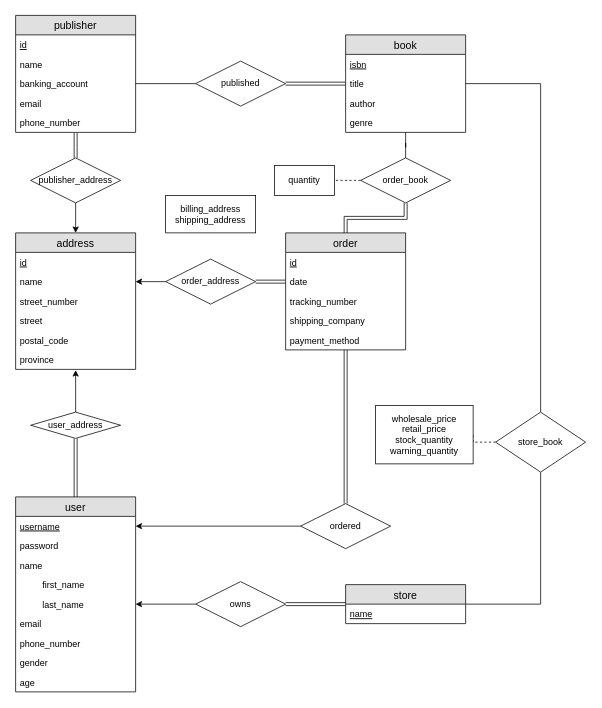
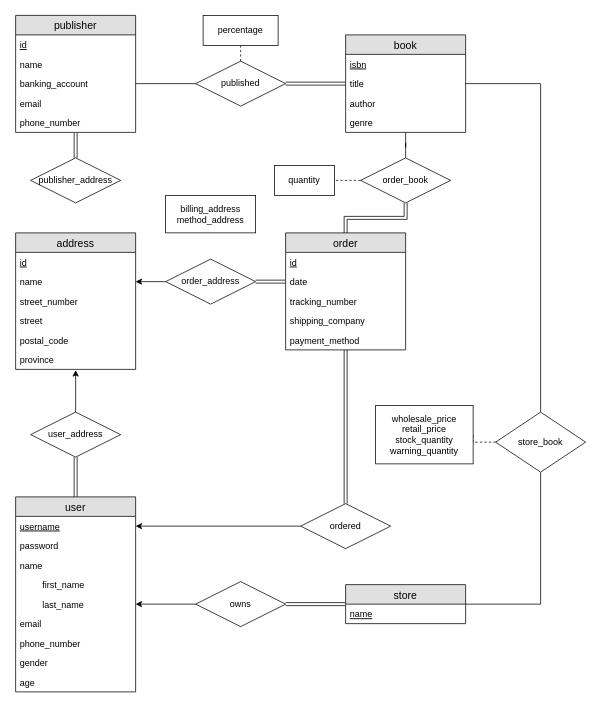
node "percentage": added
edge "percentage" -- "published": added
node "billing_address shipping_address": label "billing_address shipping_address" -> "billing_address method_address"
edge "publisher_address" -> "address": removed
node "user_address": size 90x26 -> 90x45
